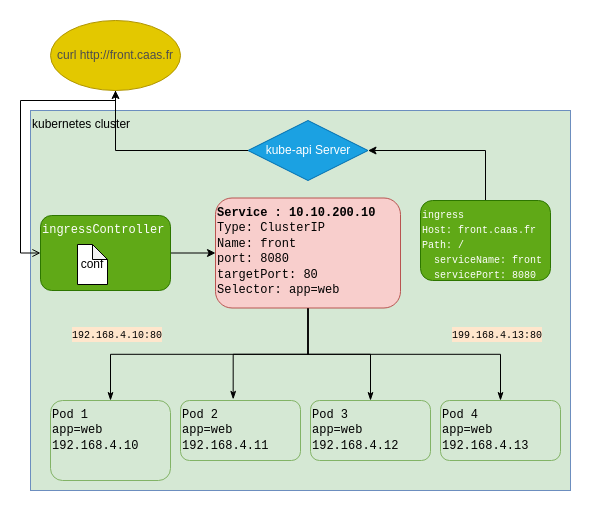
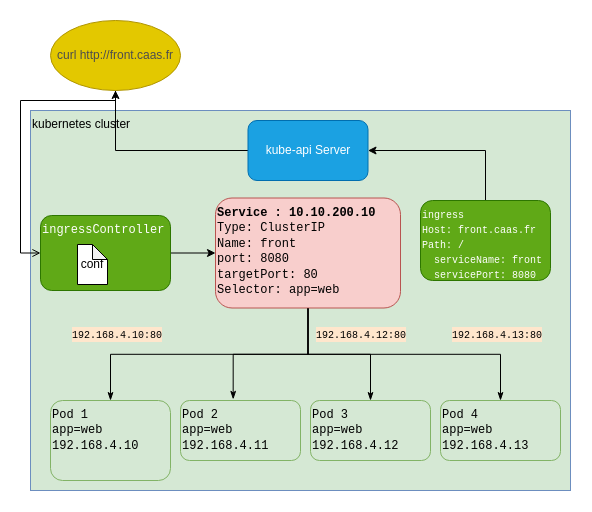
node "kube-api Server": shape diamond -> rounded rectangle
node "199.168.4.13:80": label "199.168.4.13:80" -> "192.168.4.13:80"
node "192.168.4.12:80": added
